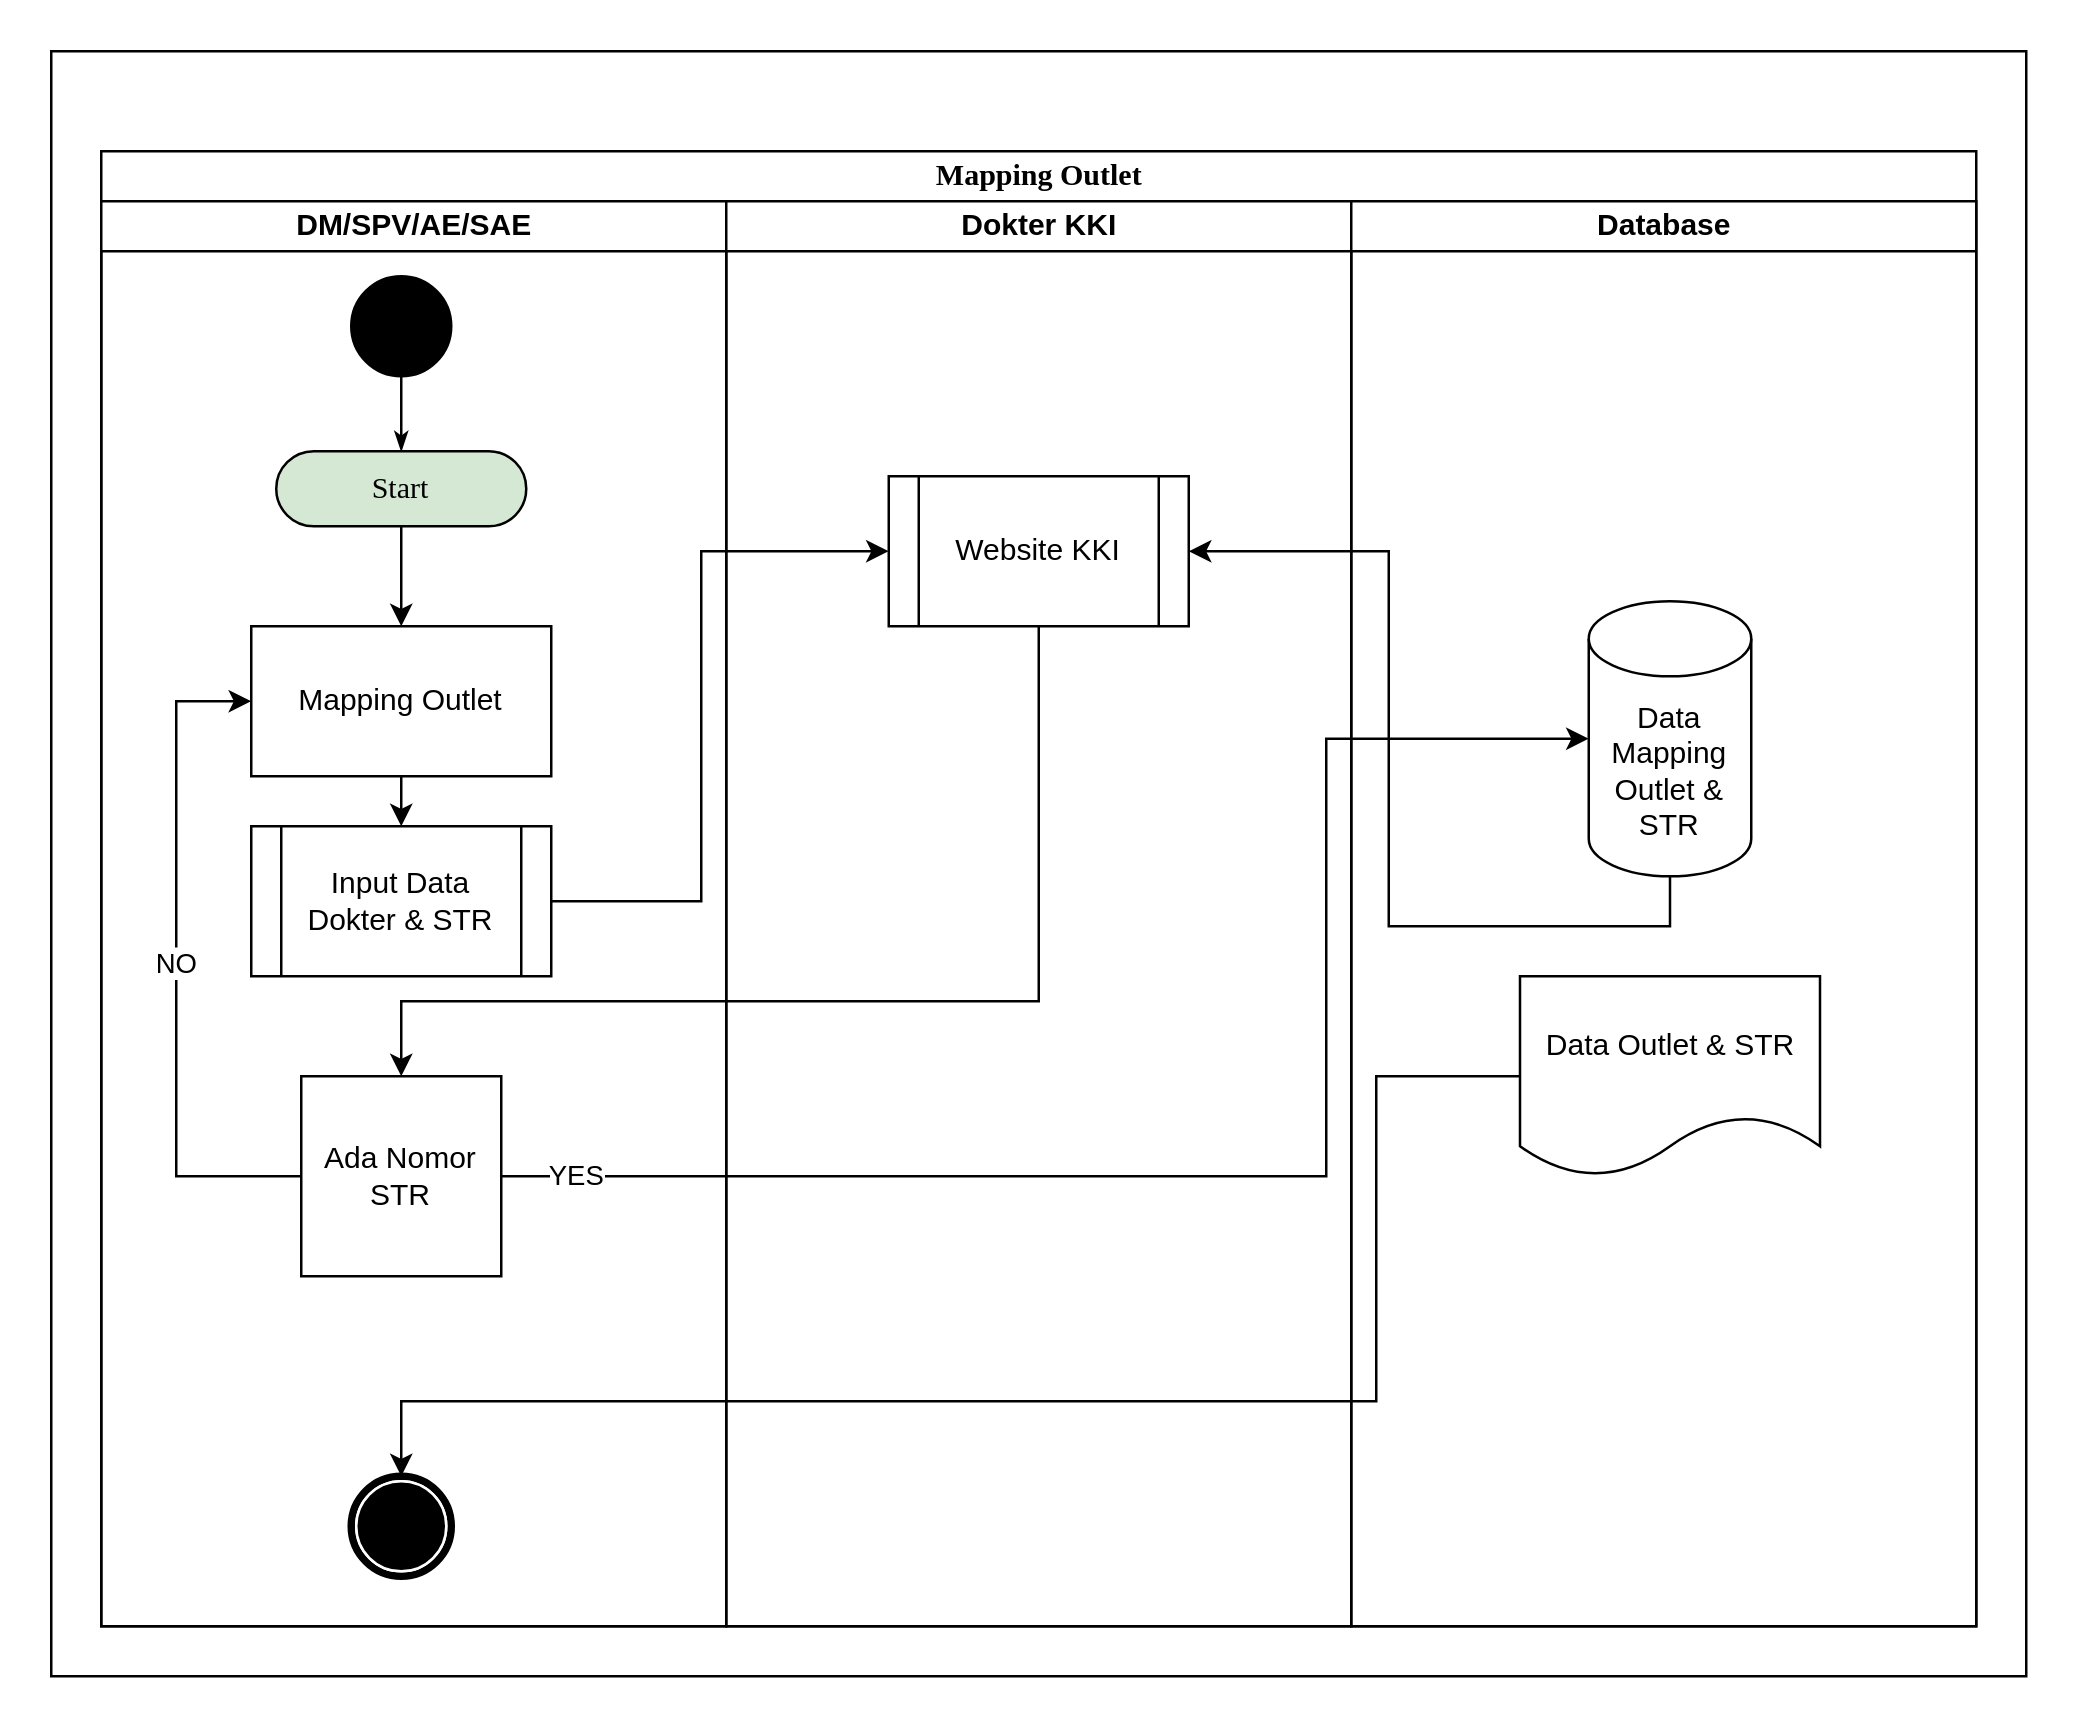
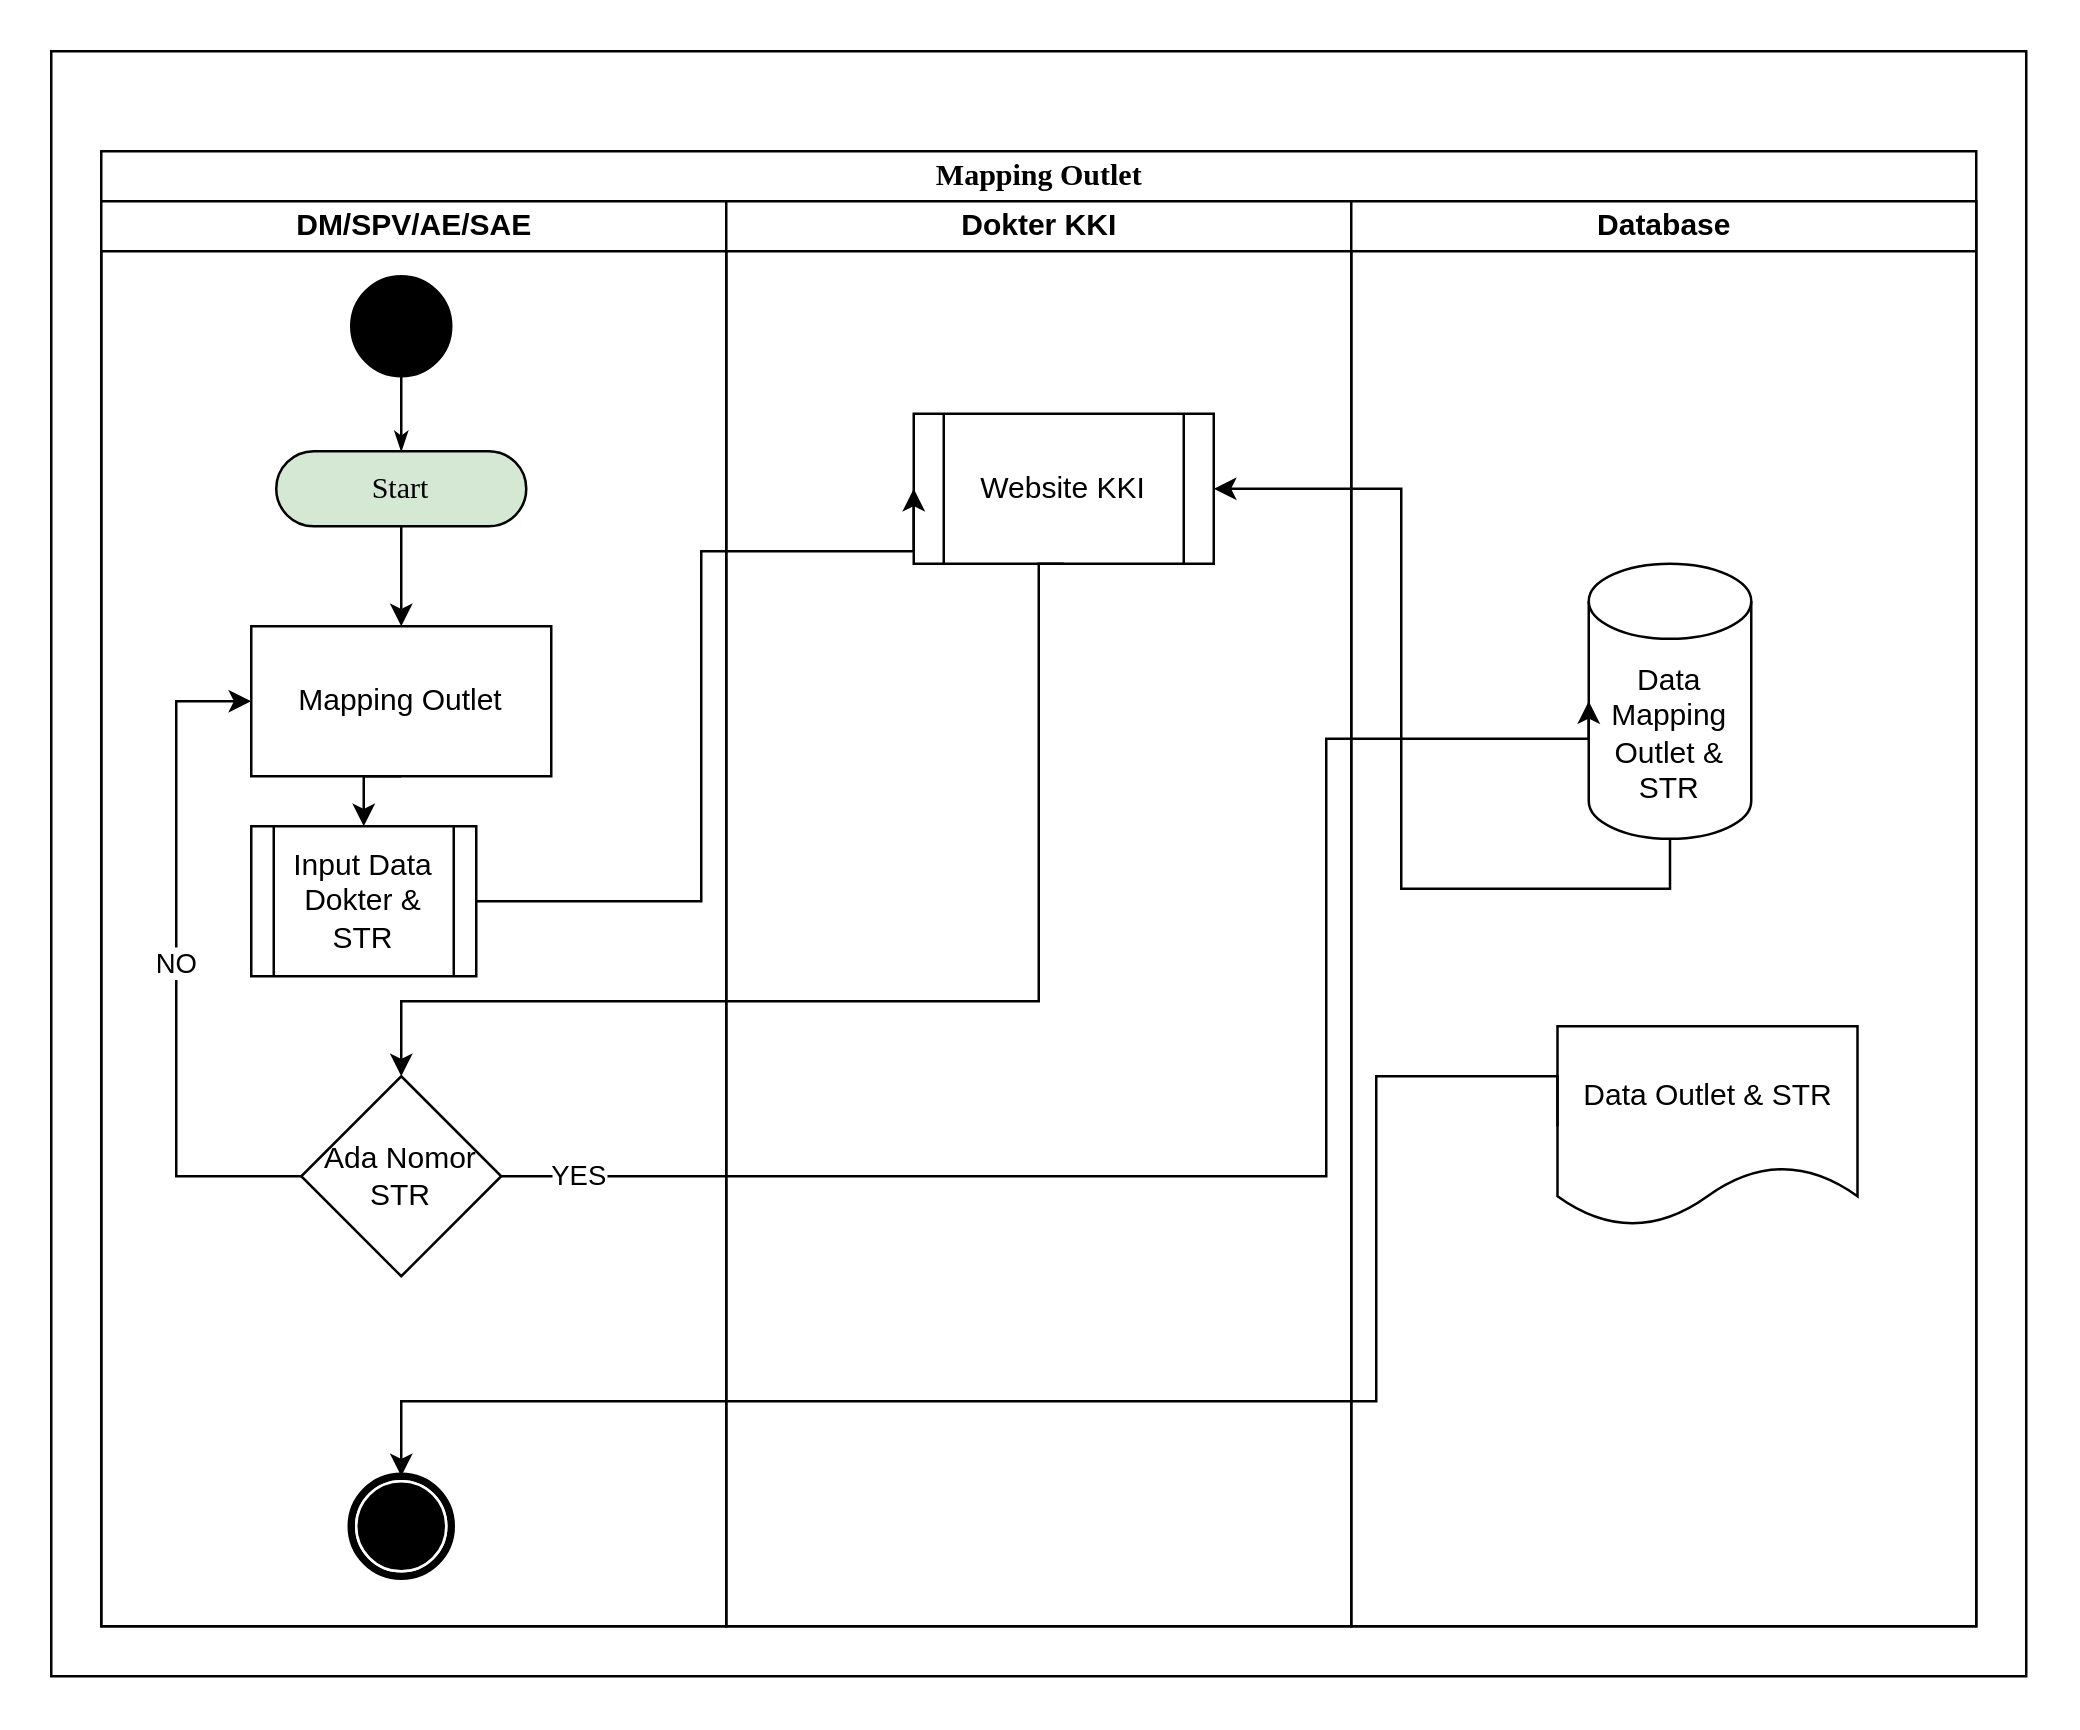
node "Website KKI": moved (1039, 551) -> (1064, 489)
node "Data Mapping Outlet & STR": moved (1670, 739) -> (1670, 701)
node "Input Data Dokter & STR": size 300x150 -> 225x150
node "Data Outlet & STR": moved (1670, 1076) -> (1708, 1126)
node "Ada Nomor STR": shape rectangle -> diamond
